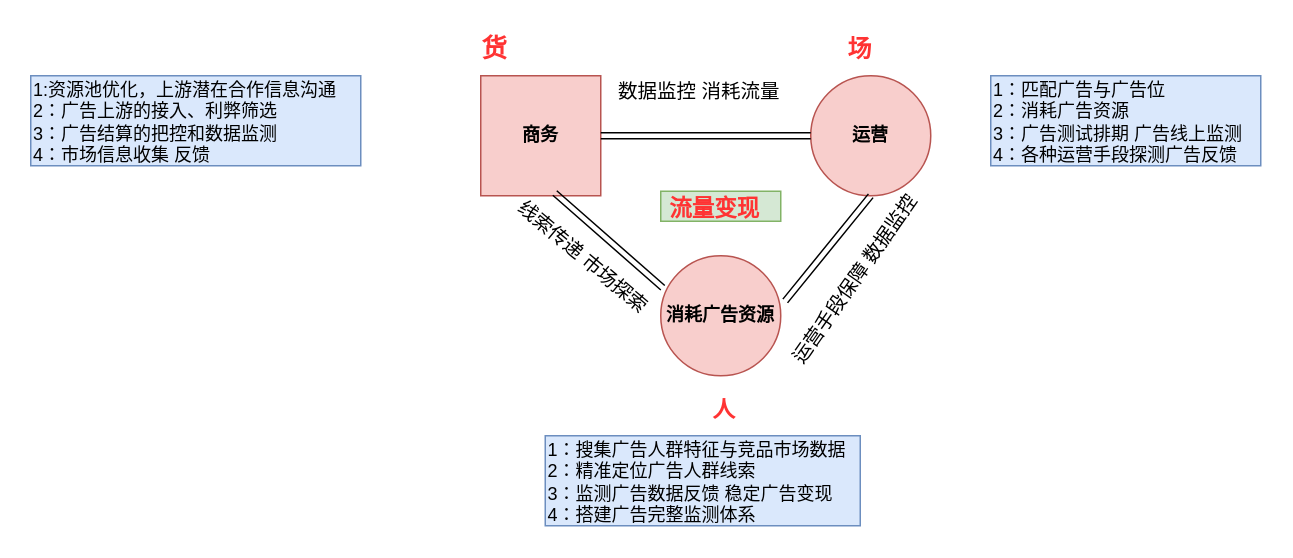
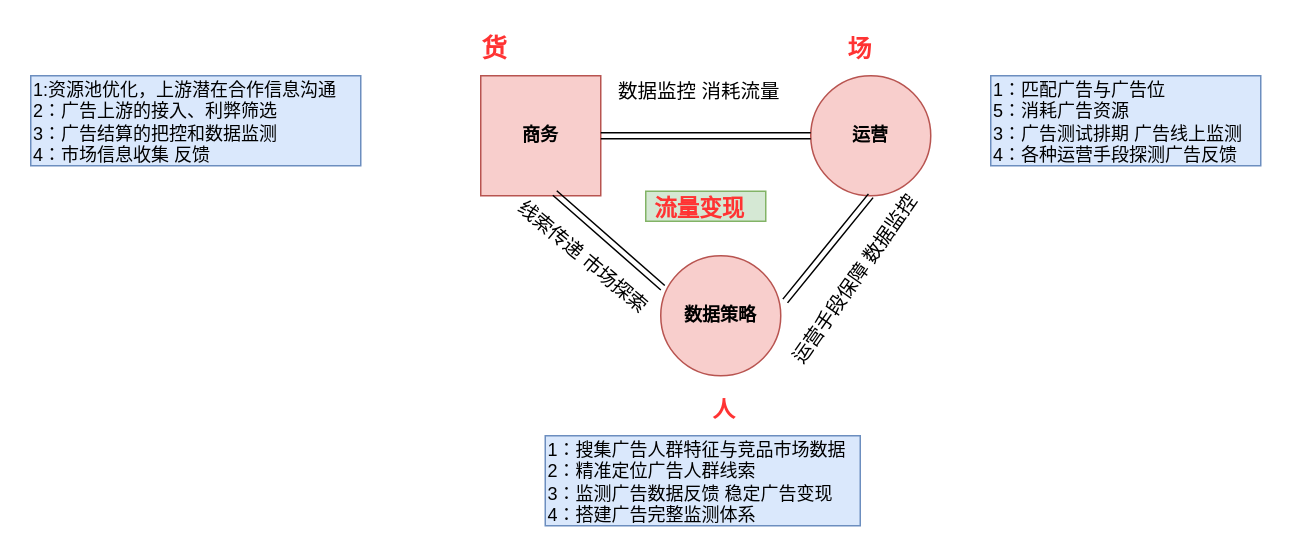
node "1：匹配广告与广告位 2：消耗广告资源 3：广告测试排期 广告线上监测 4：各种运营手段探测广告反馈": label "1：匹配广告与广告位 2：消耗广告资源 3：广告测试排期 广告线上监测 4：各种运营手段探测广告反馈" -> "1：匹配广告与广告位 5：消耗广告资源 3：广告测试排期 广告线上监测 4：各种运营手段探测广告反馈"
node "流量变现": moved (721, 206) -> (706, 206)
node "消耗广告资源": label "消耗广告资源" -> "数据策略"
